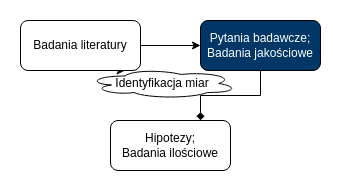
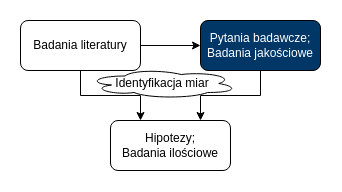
edge "Badania literatury" -> "Identyfikacja miar": now "Badania literatury" -> "Hipotezy; Badania ilościowe"
edge "Pytania badawcze; Badania jakościowe" -> "Hipotezy; Badania ilościowe": arrowhead diamond -> classic
